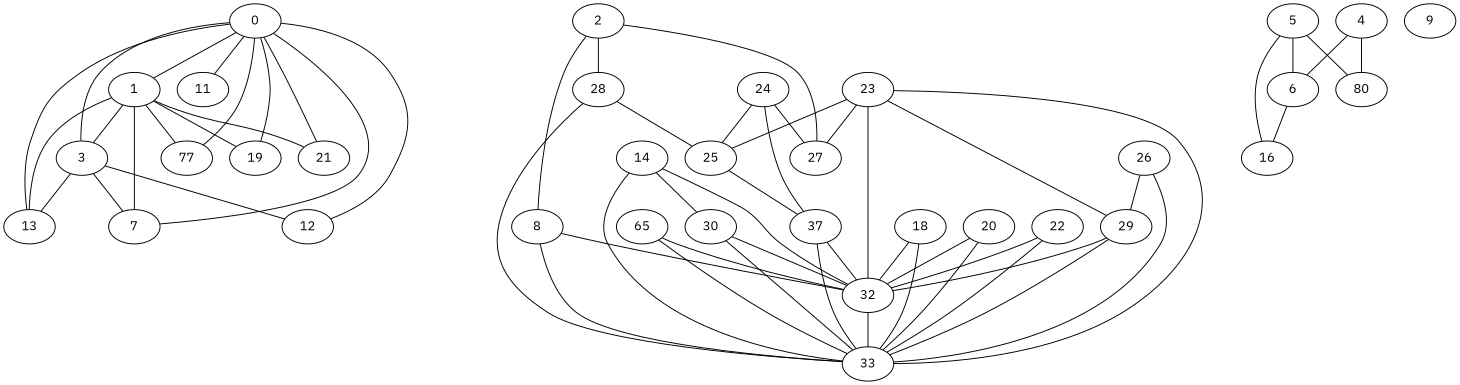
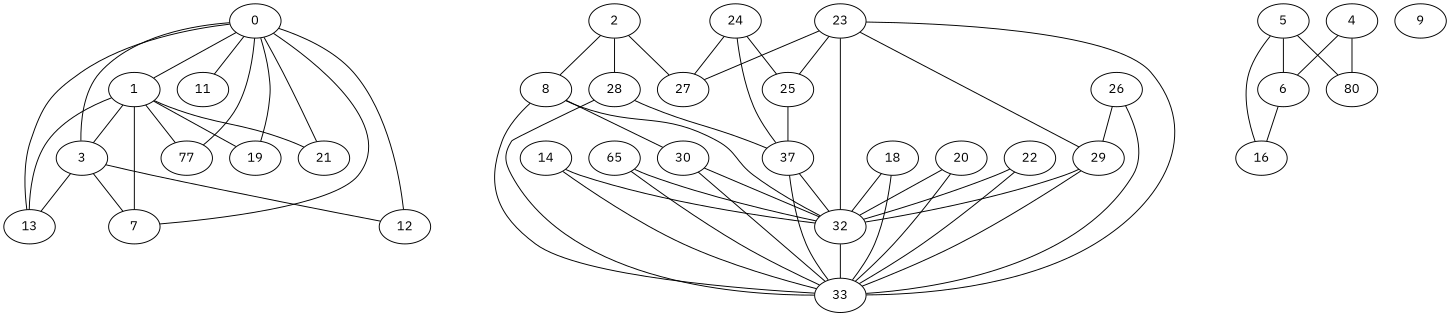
edge "28" -- "25": now "28" -- "37"
edge "14" -- "30": now "8" -- "30"
